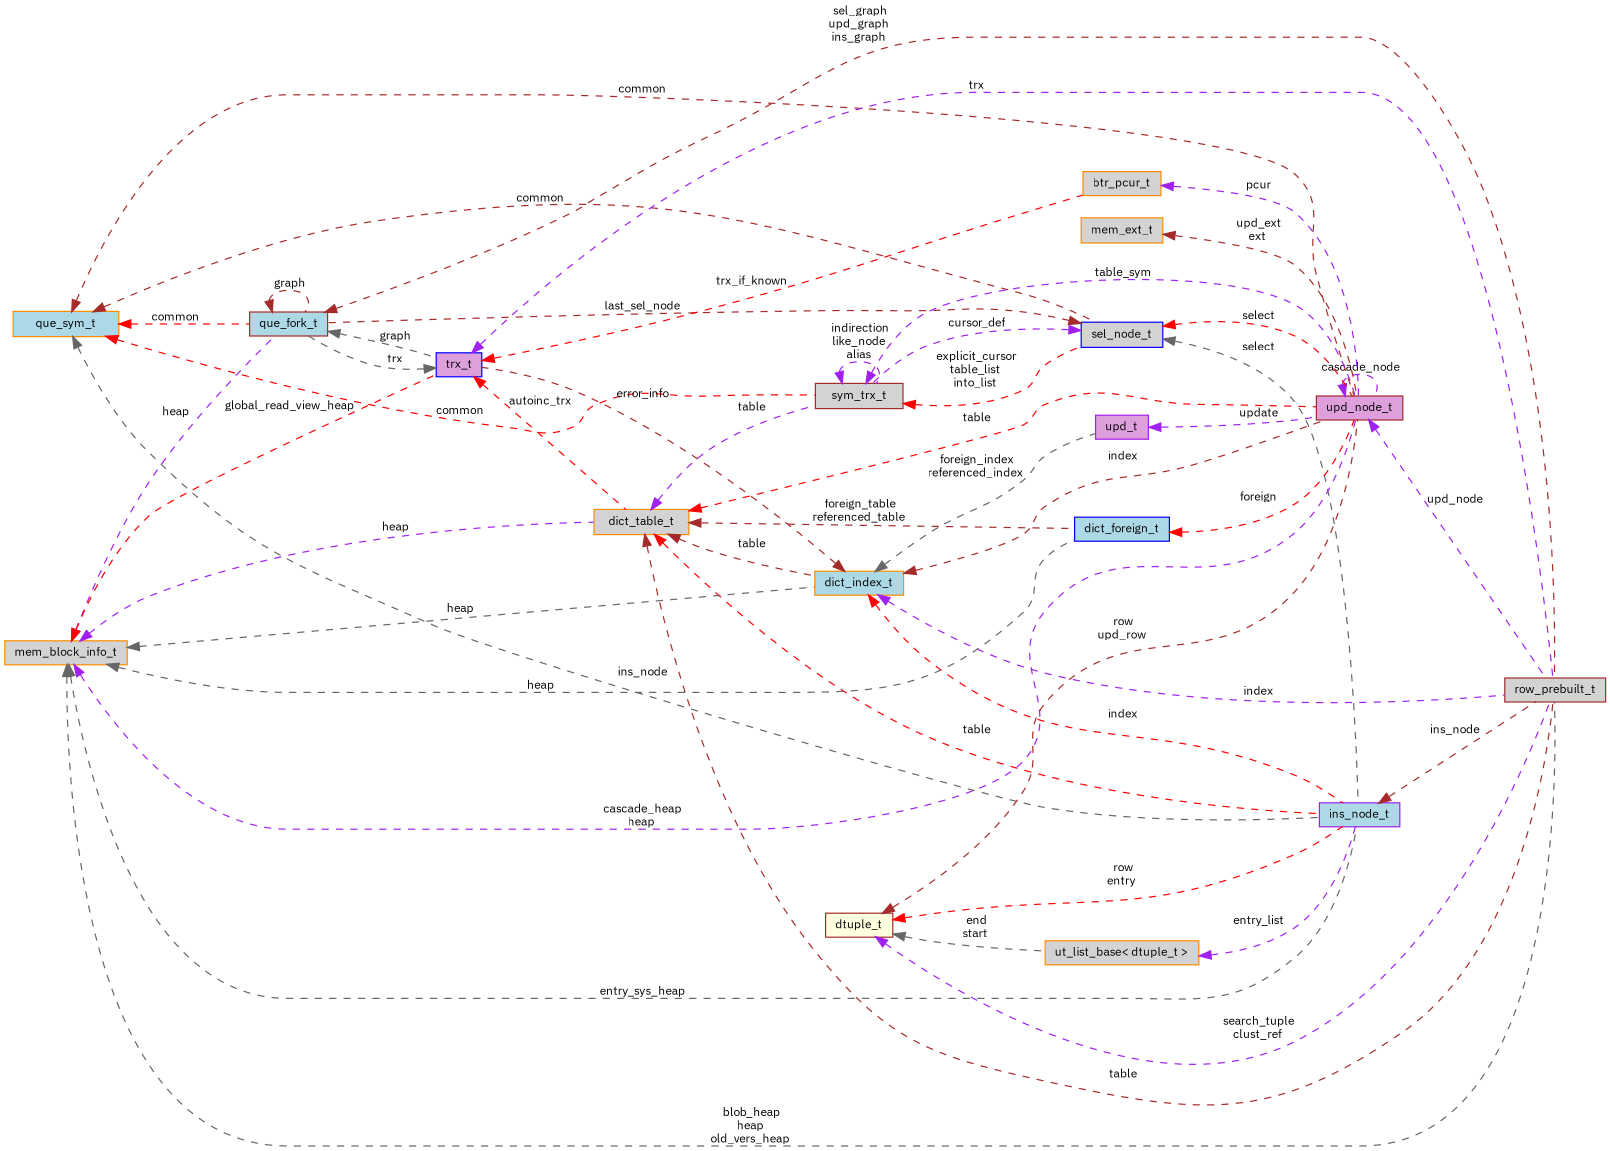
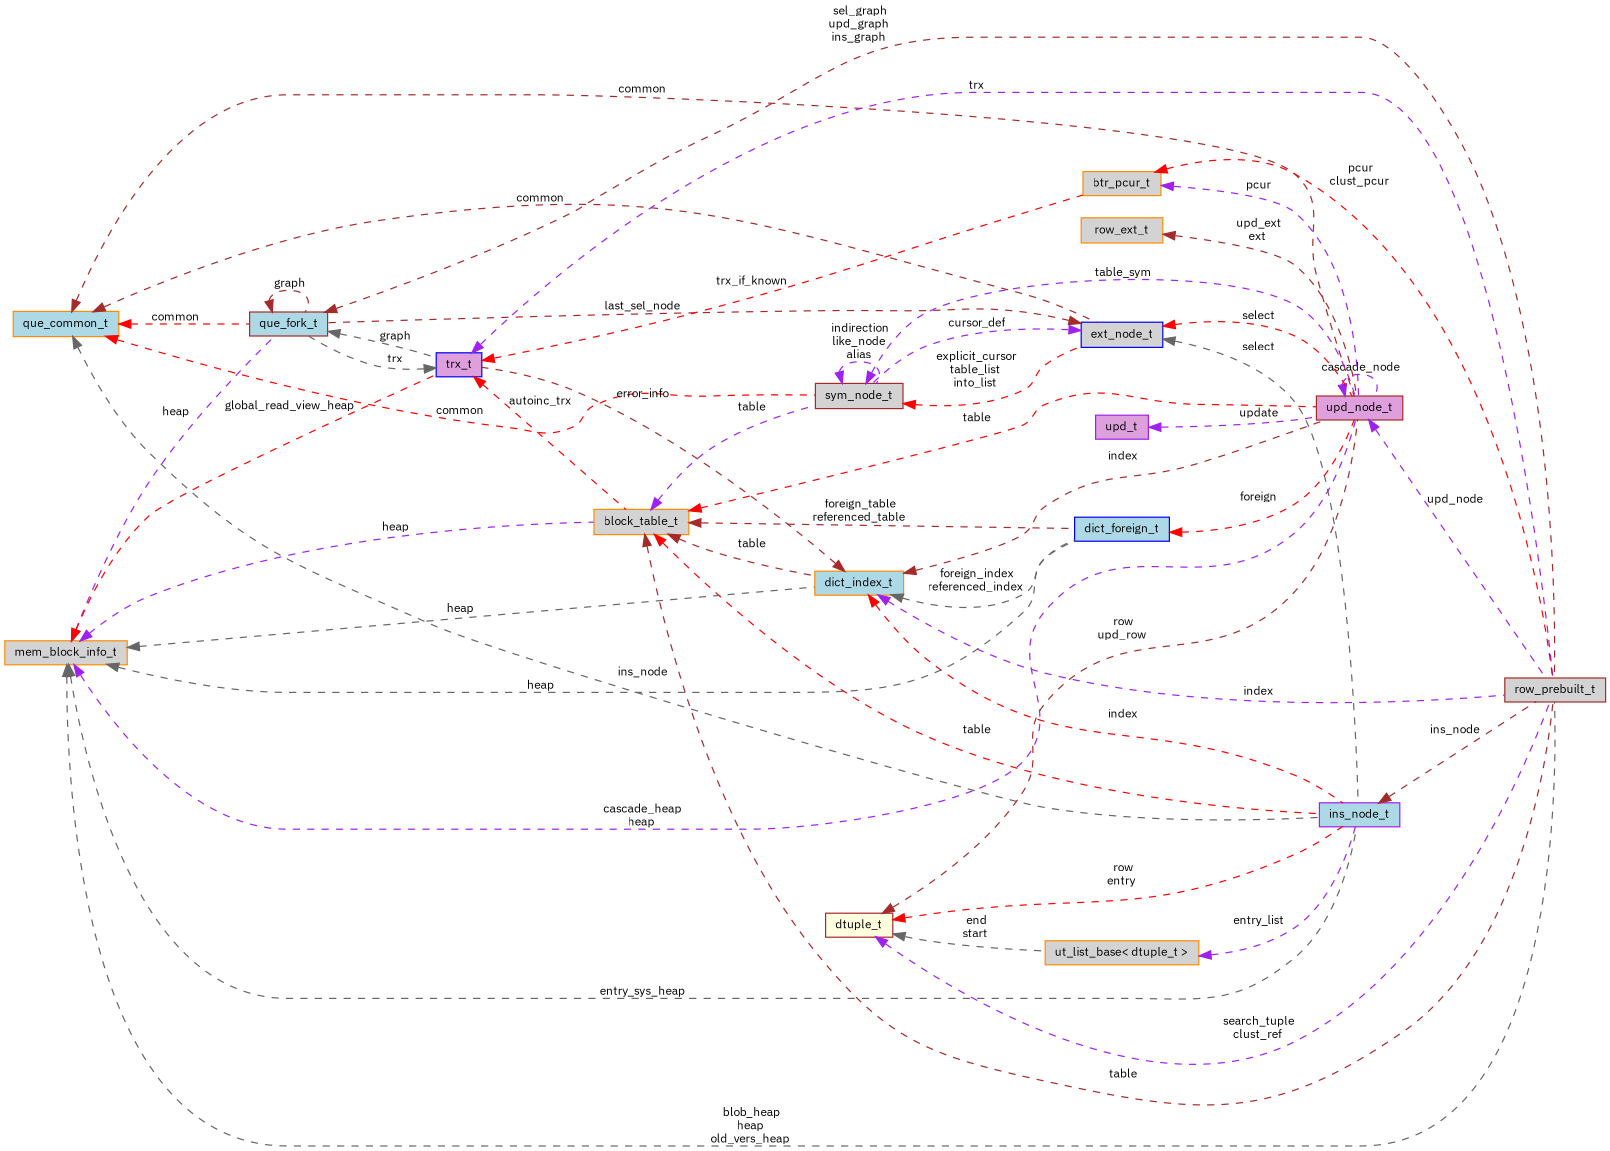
node "mem_ext_t": label "mem_ext_t" -> "row_ext_t"
node "que_sym_t": label "que_sym_t" -> "que_common_t"
node "sel_node_t": label "sel_node_t" -> "ext_node_t"
edge "row_prebuilt_t" -> "btr_pcur_t": added, label "pcur clust_pcur"
node "sym_trx_t": label "sym_trx_t" -> "sym_node_t"
edge "upd_t" -> "dict_index_t": now "dict_foreign_t" -> "dict_index_t"
node "dict_table_t": label "dict_table_t" -> "block_table_t"
